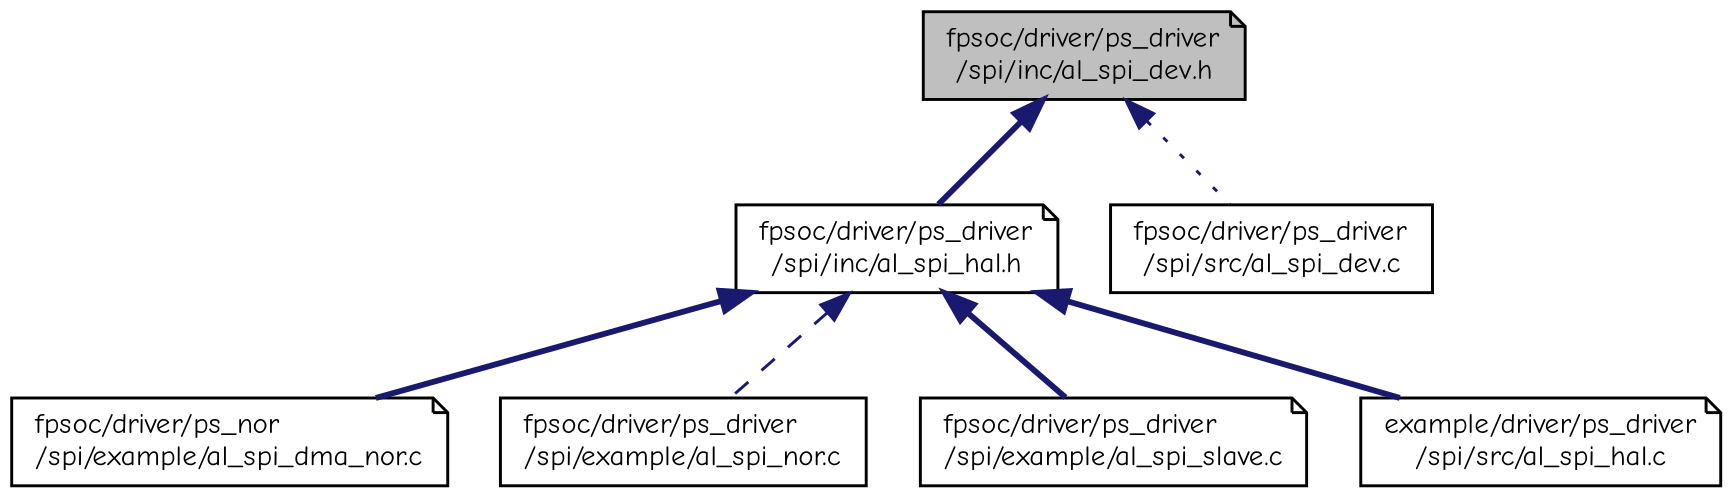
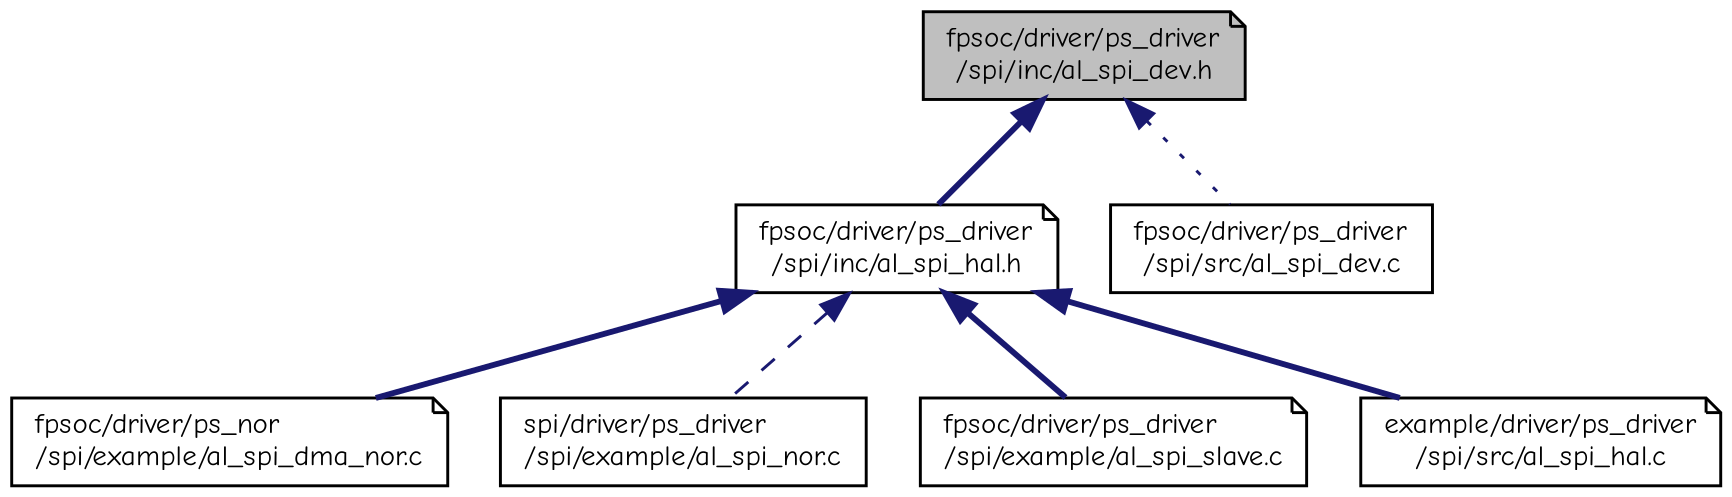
node "fpsoc/driver/ps_driver /spi/example/al_spi_nor.c": label "fpsoc/driver/ps_driver /spi/example/al_spi_nor.c" -> "spi/driver/ps_driver /spi/example/al_spi_nor.c"
